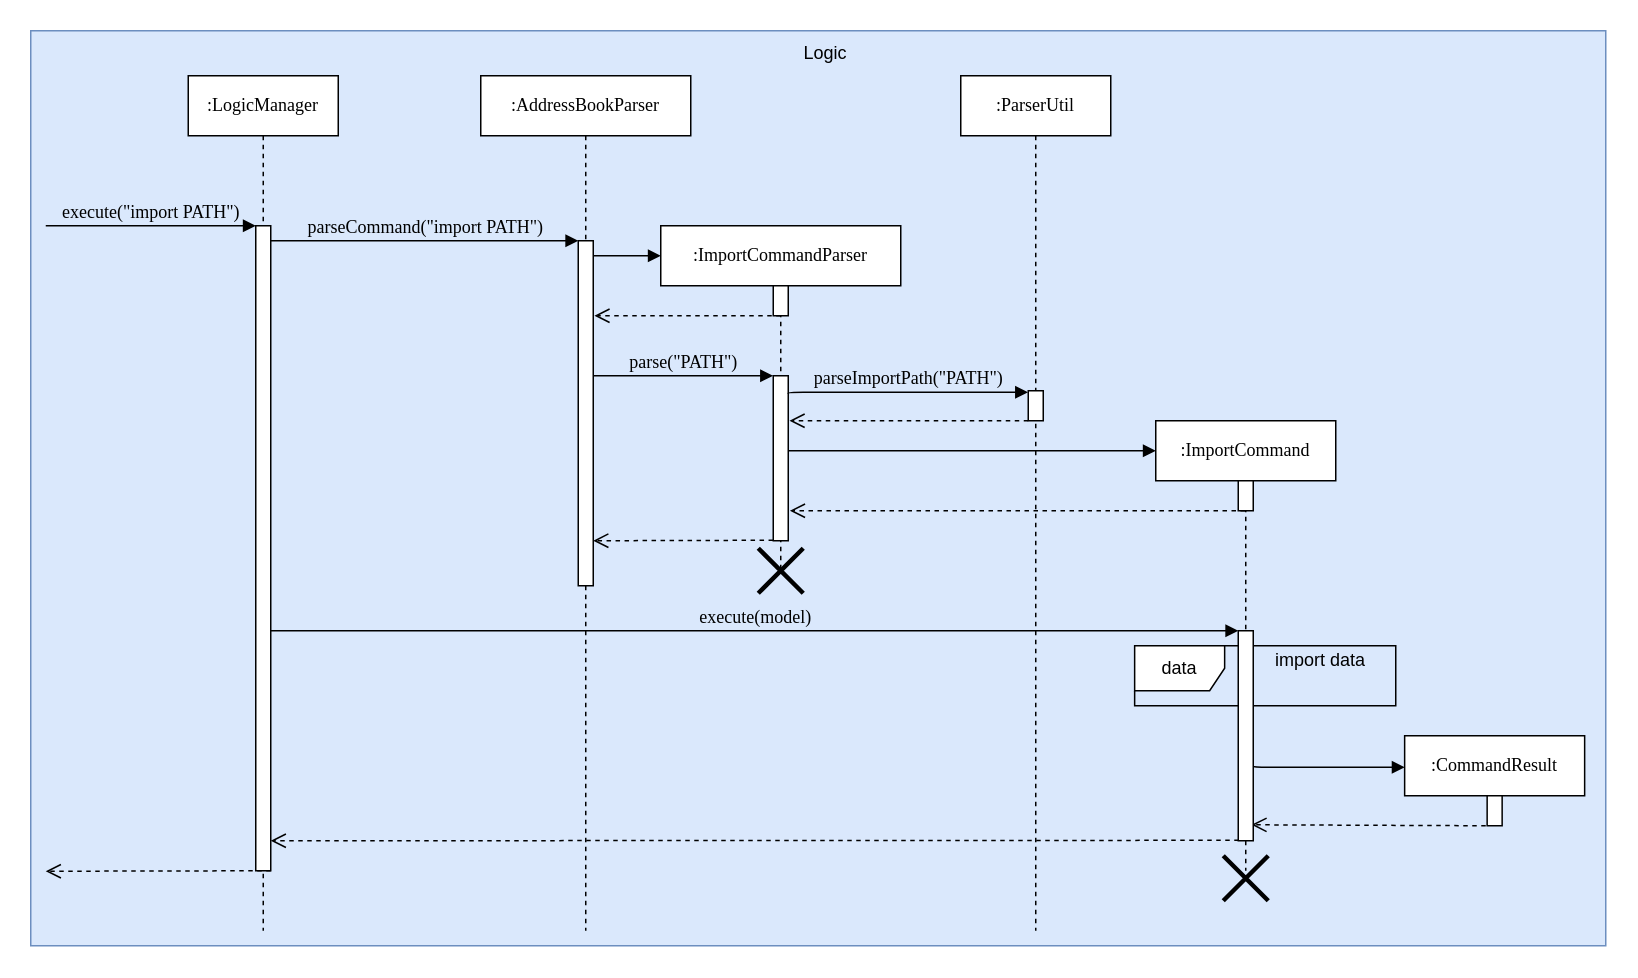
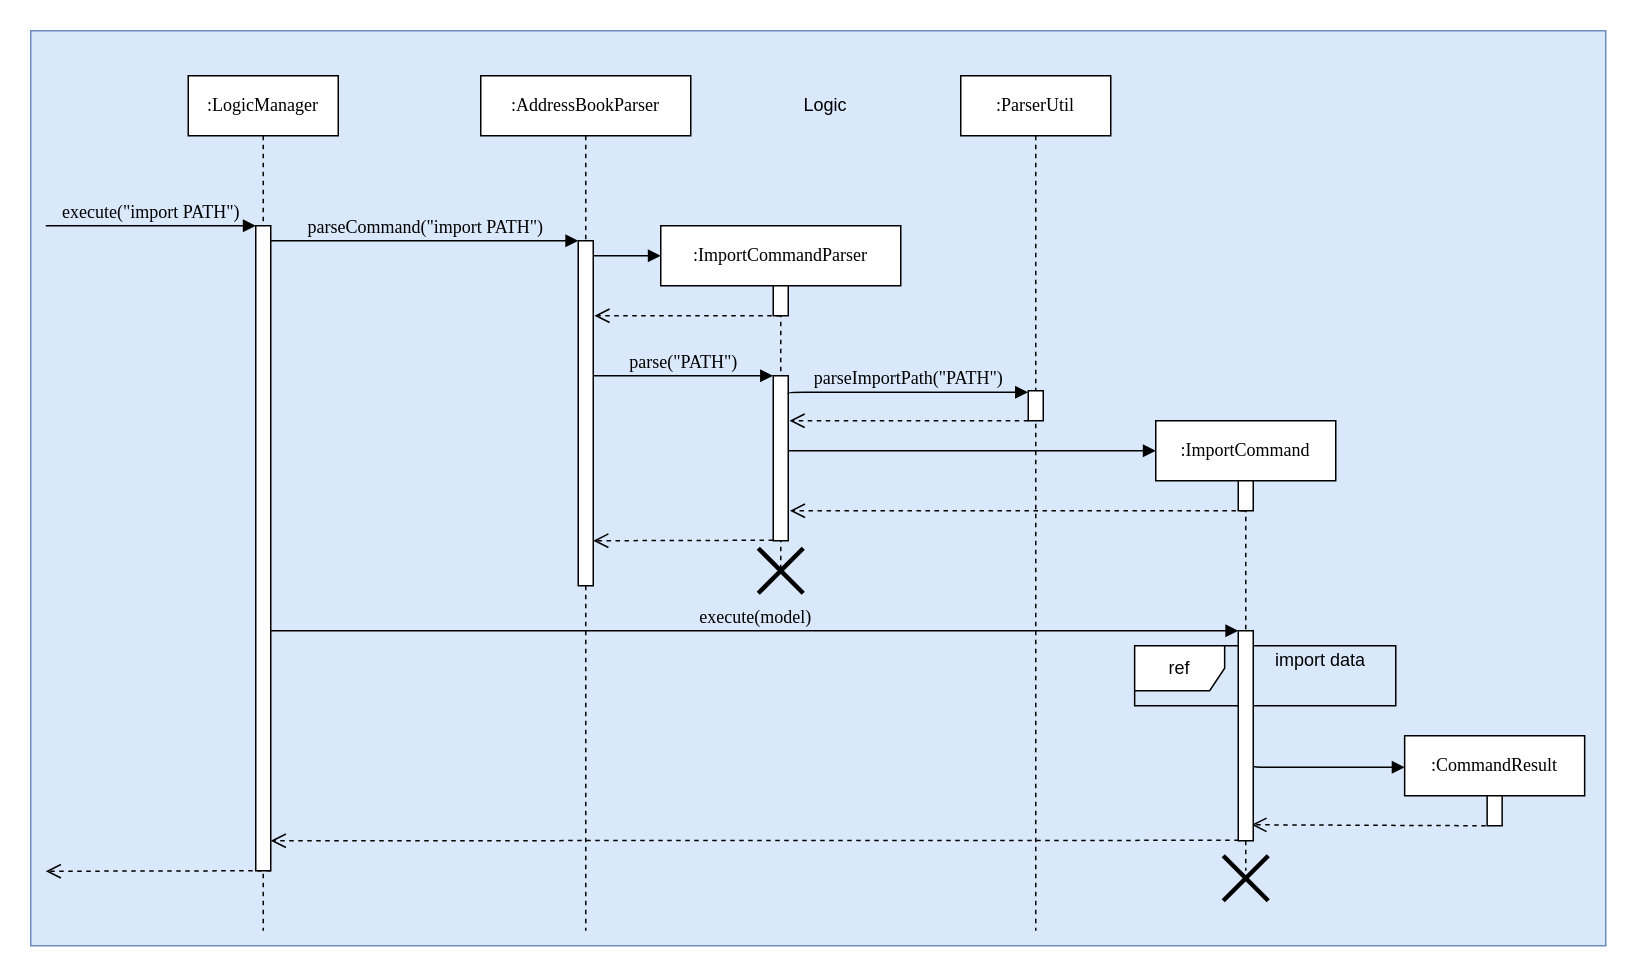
node "Logic": moved (826, 53) -> (826, 106)
node "data": label "data" -> "ref"
